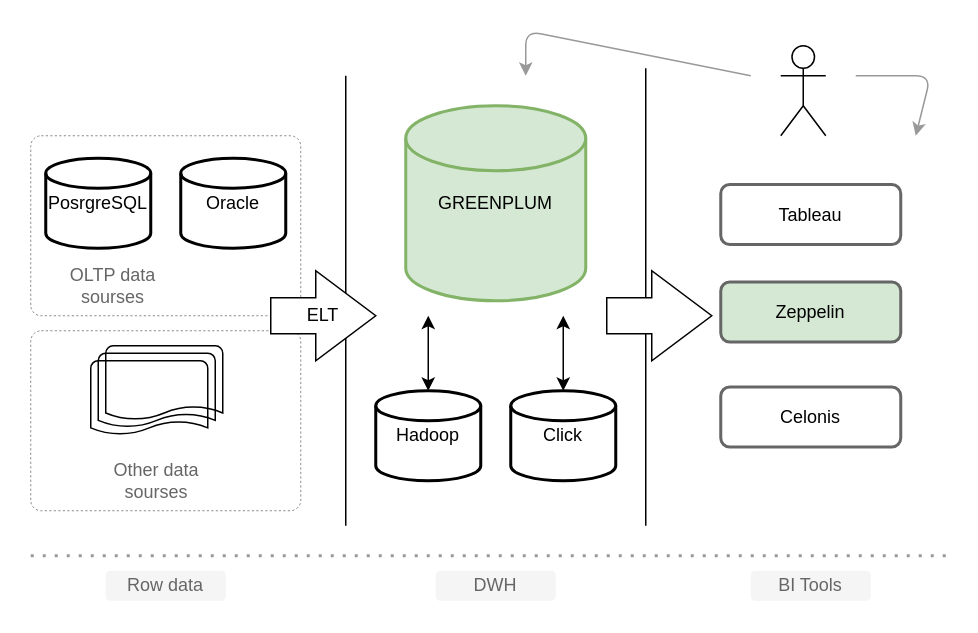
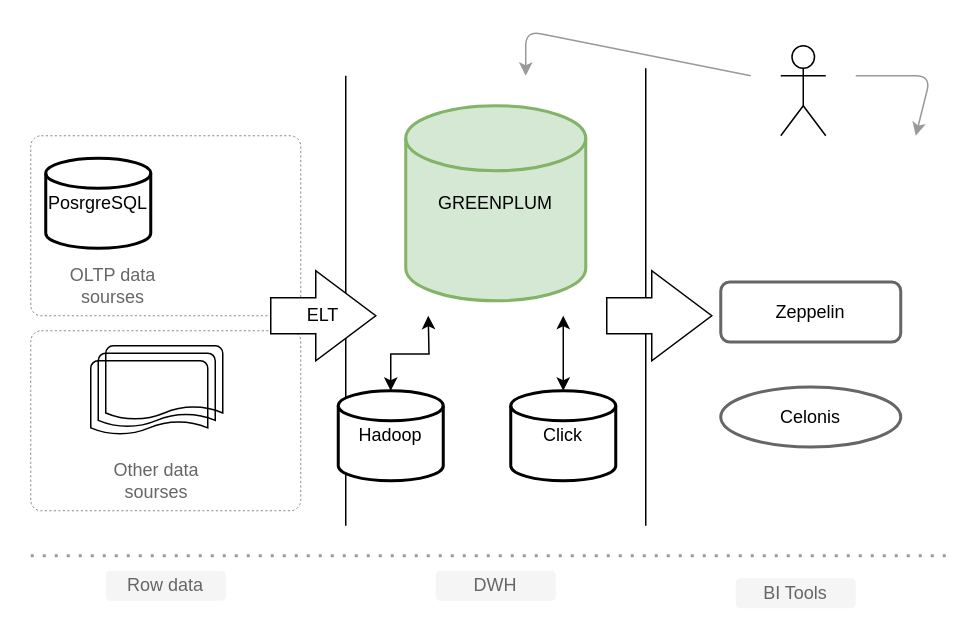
node "Oracle": removed
node "Tableau": removed
node "Zeppelin": fillcolor #d5e8d4 -> #ffffff
node "Celonis": shape rounded rectangle -> ellipse
node "Hadoop": moved (428, 436) -> (391, 436)
node "BI Tools": moved (811, 586) -> (796, 593)
